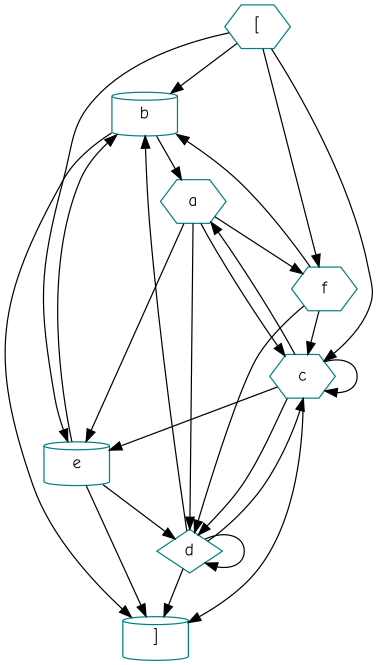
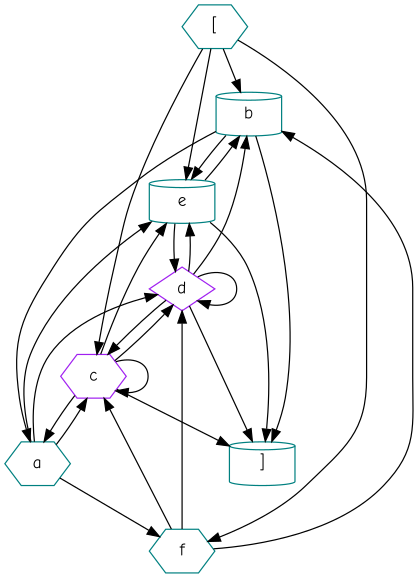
edge "b" -> "e": added
edge "d" -> "e": added
node "c": color teal -> purple
node "d": color teal -> purple
